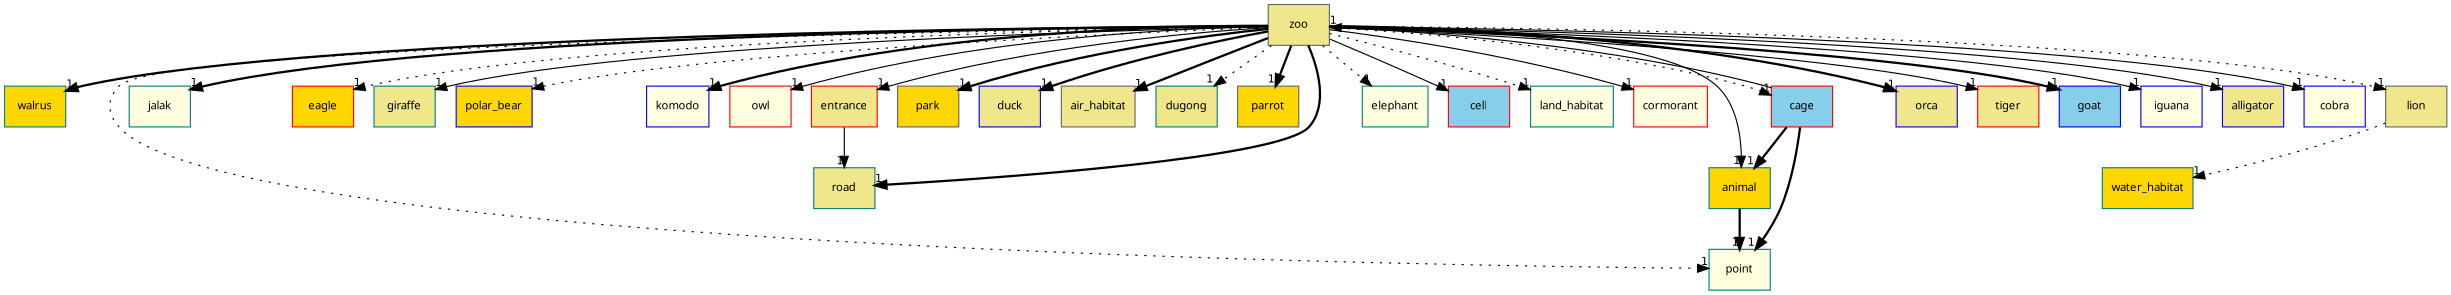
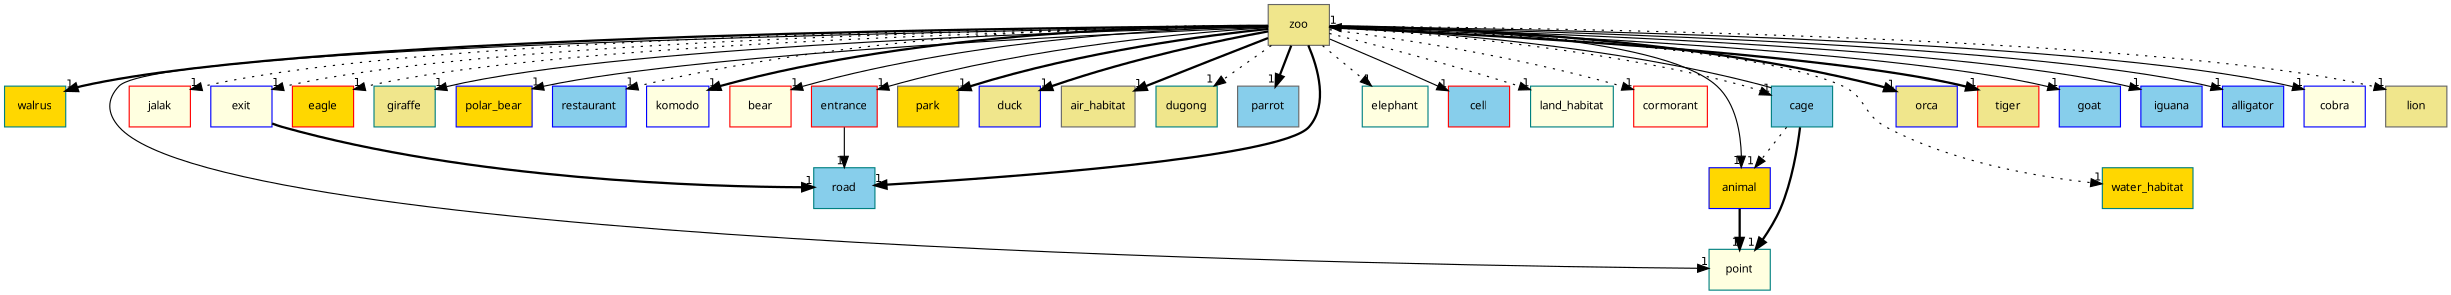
edge "zoo" -> "jalak": style bold -> dotted
edge "zoo" -> "polar_bear": style dotted -> solid
edge "zoo" -> "cormorant": style solid -> dotted
edge "zoo" -> "tiger": style solid -> bold
edge "zoo" -> "goat": style bold -> solid
node "jalak": color teal -> red
node "exit": added
node "restaurant": added
node "owl": label "owl" -> "bear"
node "entrance": fillcolor khaki -> skyblue
node "parrot": fillcolor gold -> skyblue
node "cage": color red -> teal
node "iguana": fillcolor lightyellow -> skyblue
node "alligator": fillcolor khaki -> skyblue
edge "cage" -> "animal": style bold -> dotted
edge "lion" -> "water_habitat": now "zoo" -> "water_habitat"
edge "zoo" -> "point": style dotted -> solid
node "road": fillcolor khaki -> skyblue
node "animal": color teal -> blue
